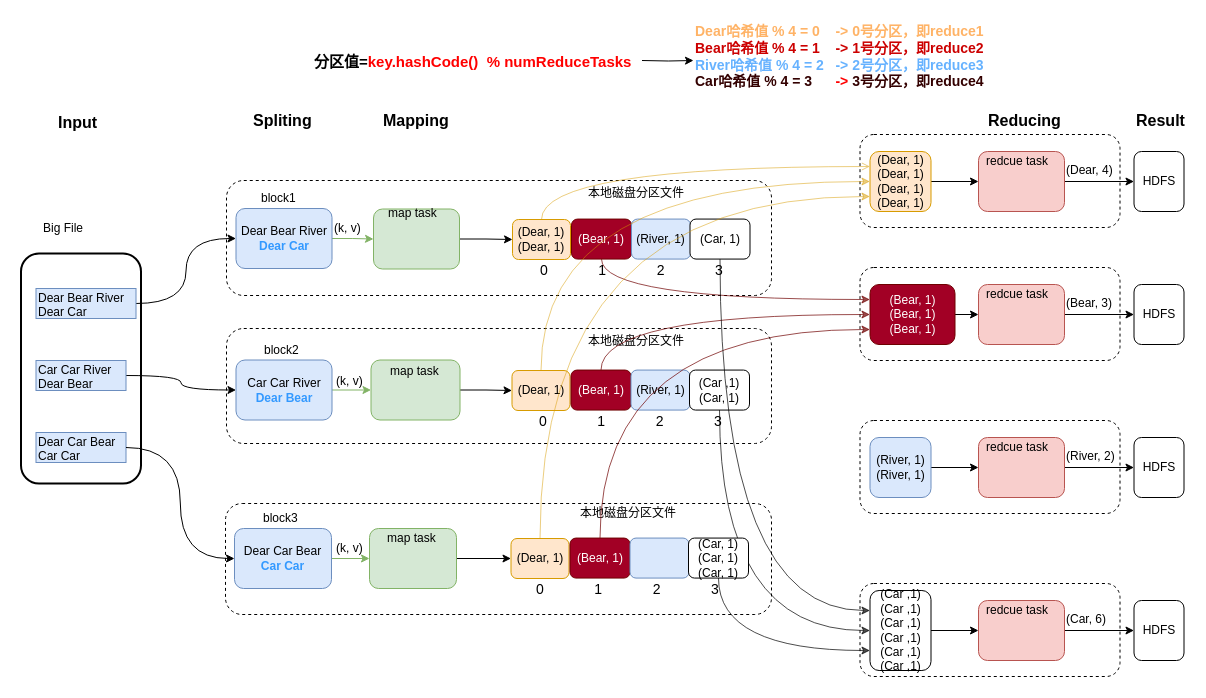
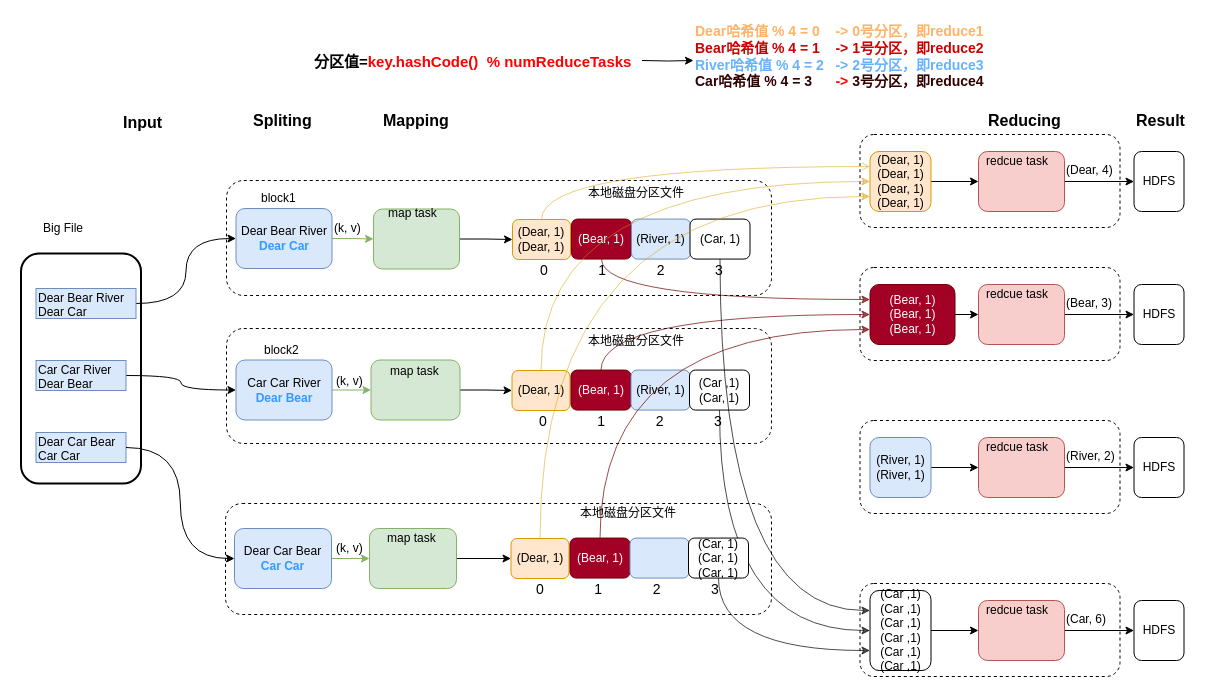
node "Input": moved (81, 121) -> (146, 121)
node "block3": removed
